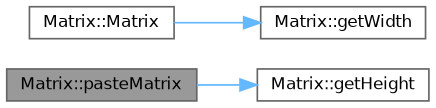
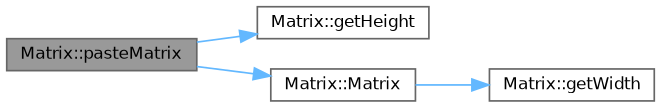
edge "Matrix::pasteMatrix" -> "Matrix::Matrix": added
